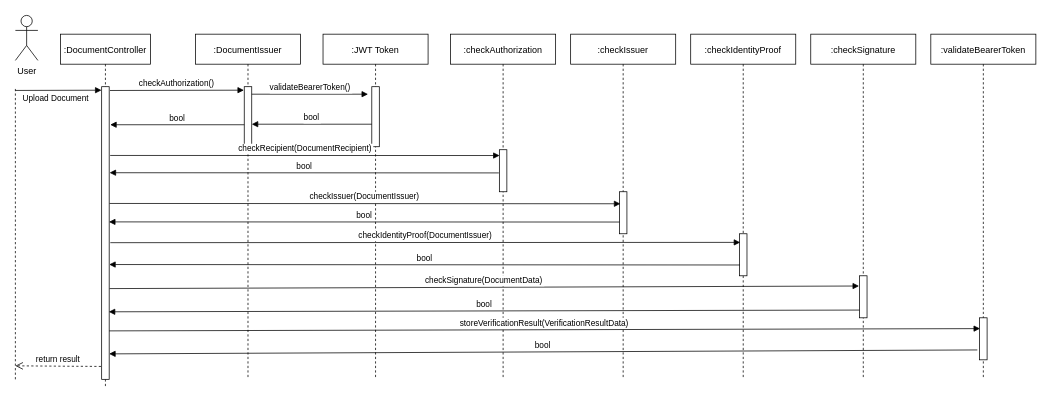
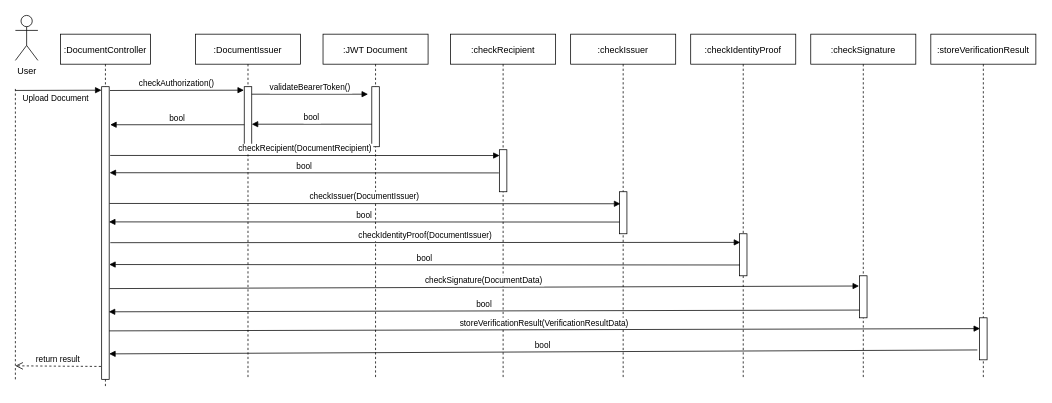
node ":JWT Token": label ":JWT Token" -> ":JWT Document"
node ":checkAuthorization": label ":checkAuthorization" -> ":checkRecipient"
node ":validateBearerToken": label ":validateBearerToken" -> ":storeVerificationResult"
